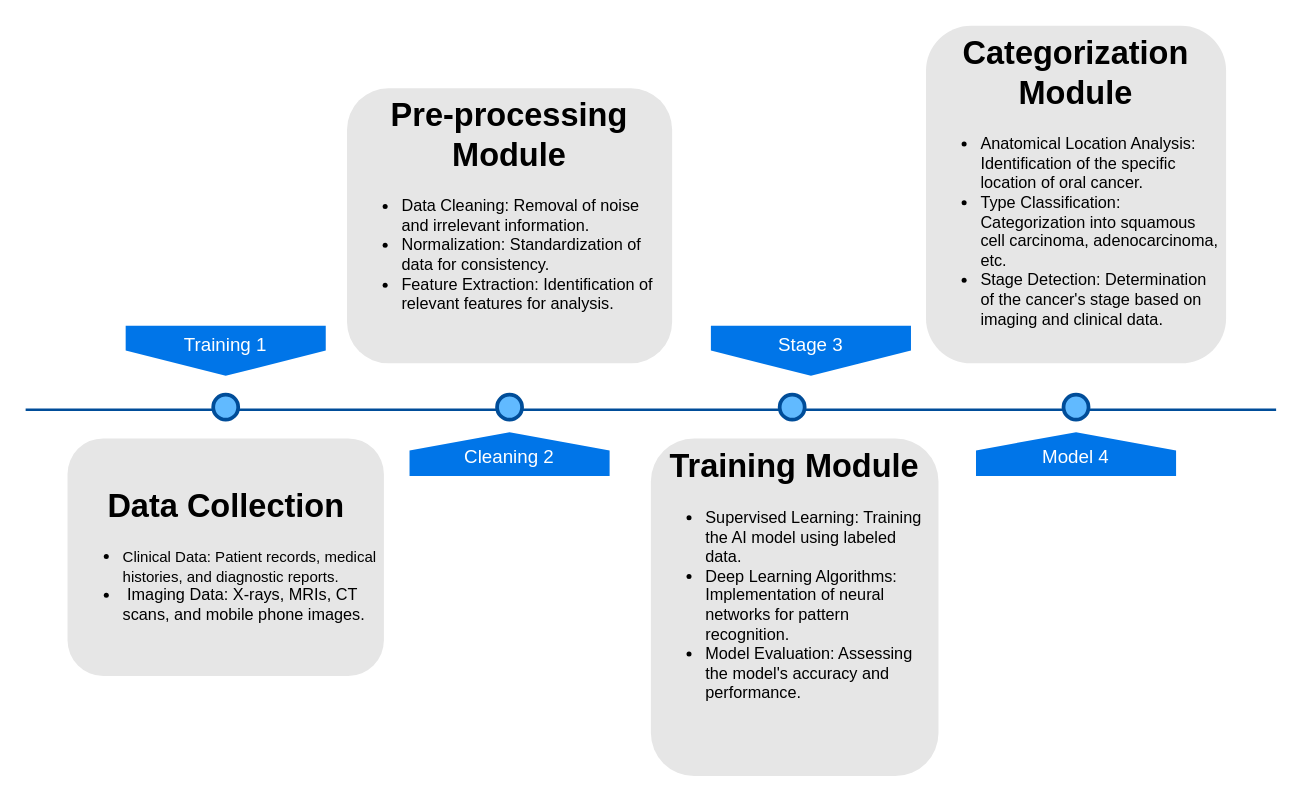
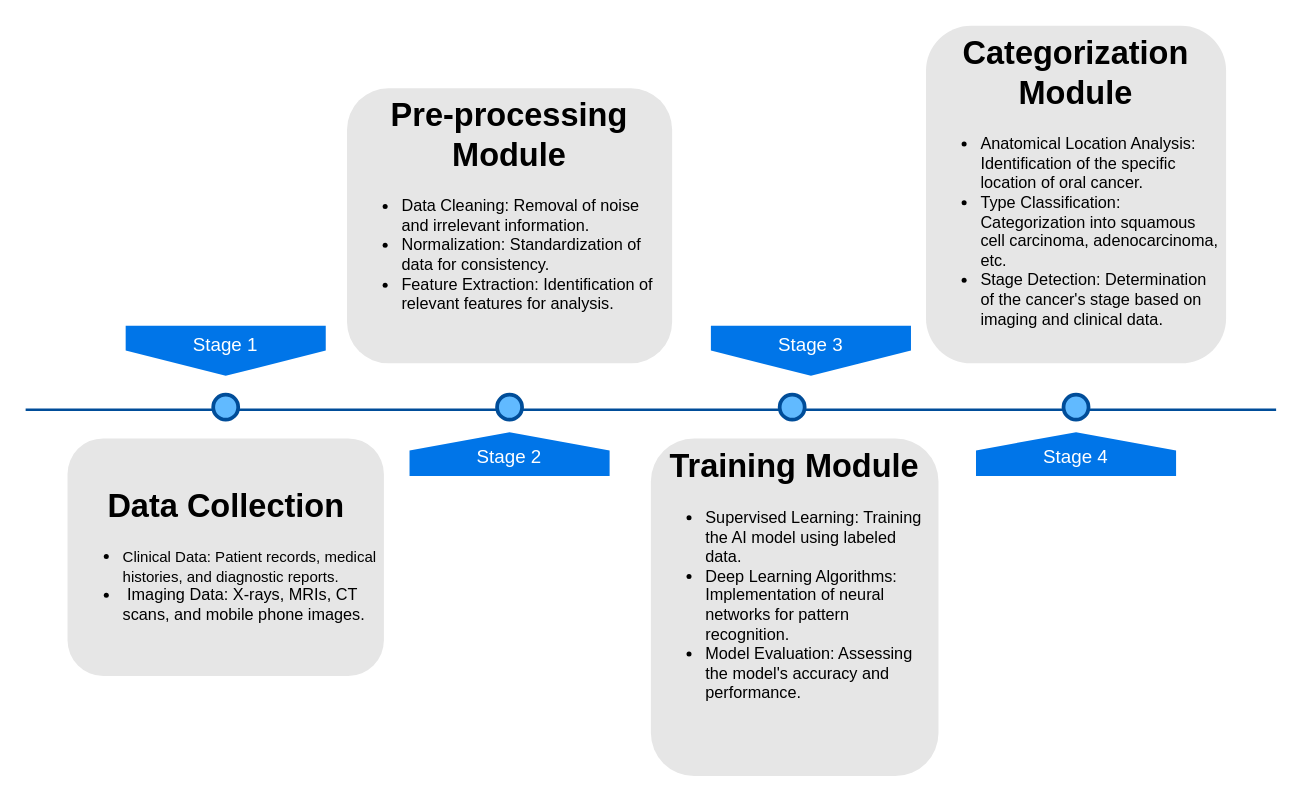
node "Training 1": label "Training 1" -> "Stage 1"
node "Cleaning 2": label "Cleaning 2" -> "Stage 2"
node "Model 4": label "Model 4" -> "Stage 4"
